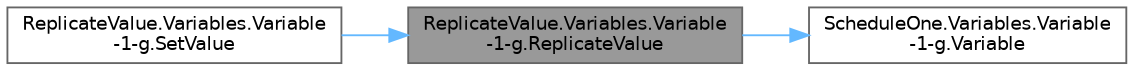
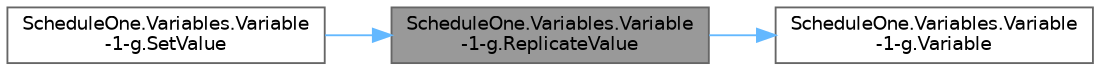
node "ReplicateValue.Variables.Variable -1-g.SetValue": label "ReplicateValue.Variables.Variable -1-g.SetValue" -> "ScheduleOne.Variables.Variable -1-g.SetValue"
node "ReplicateValue.Variables.Variable -1-g.ReplicateValue": label "ReplicateValue.Variables.Variable -1-g.ReplicateValue" -> "ScheduleOne.Variables.Variable -1-g.ReplicateValue"
